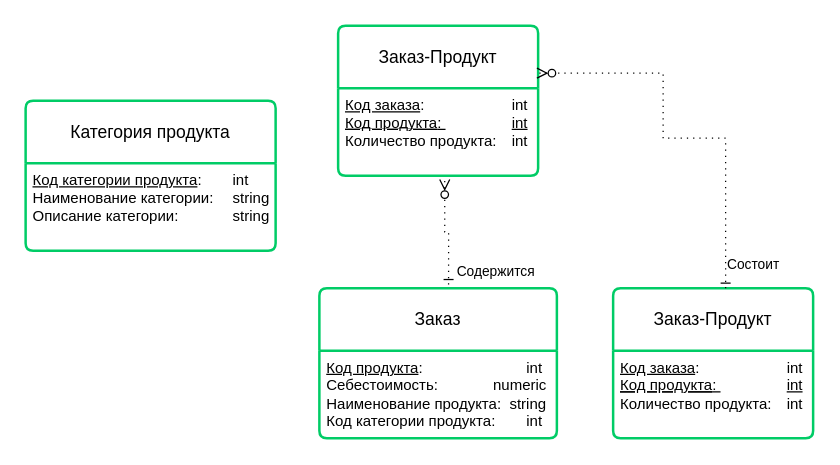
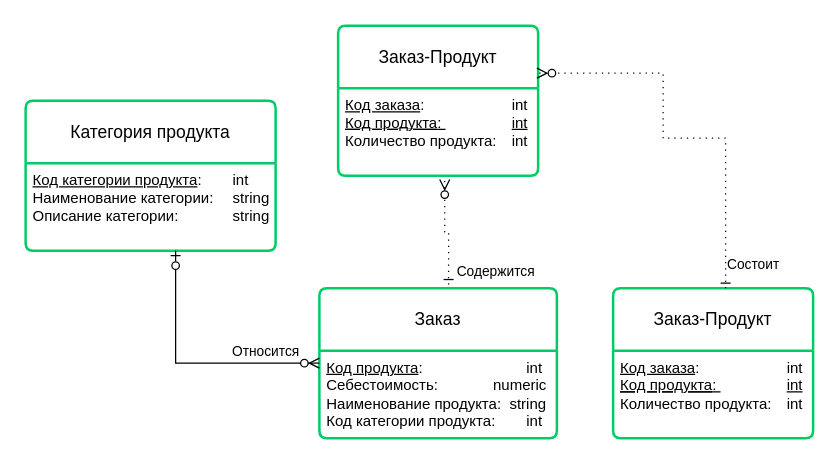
edge "Категория продукта" -- "Заказ": added, label "Относится"
